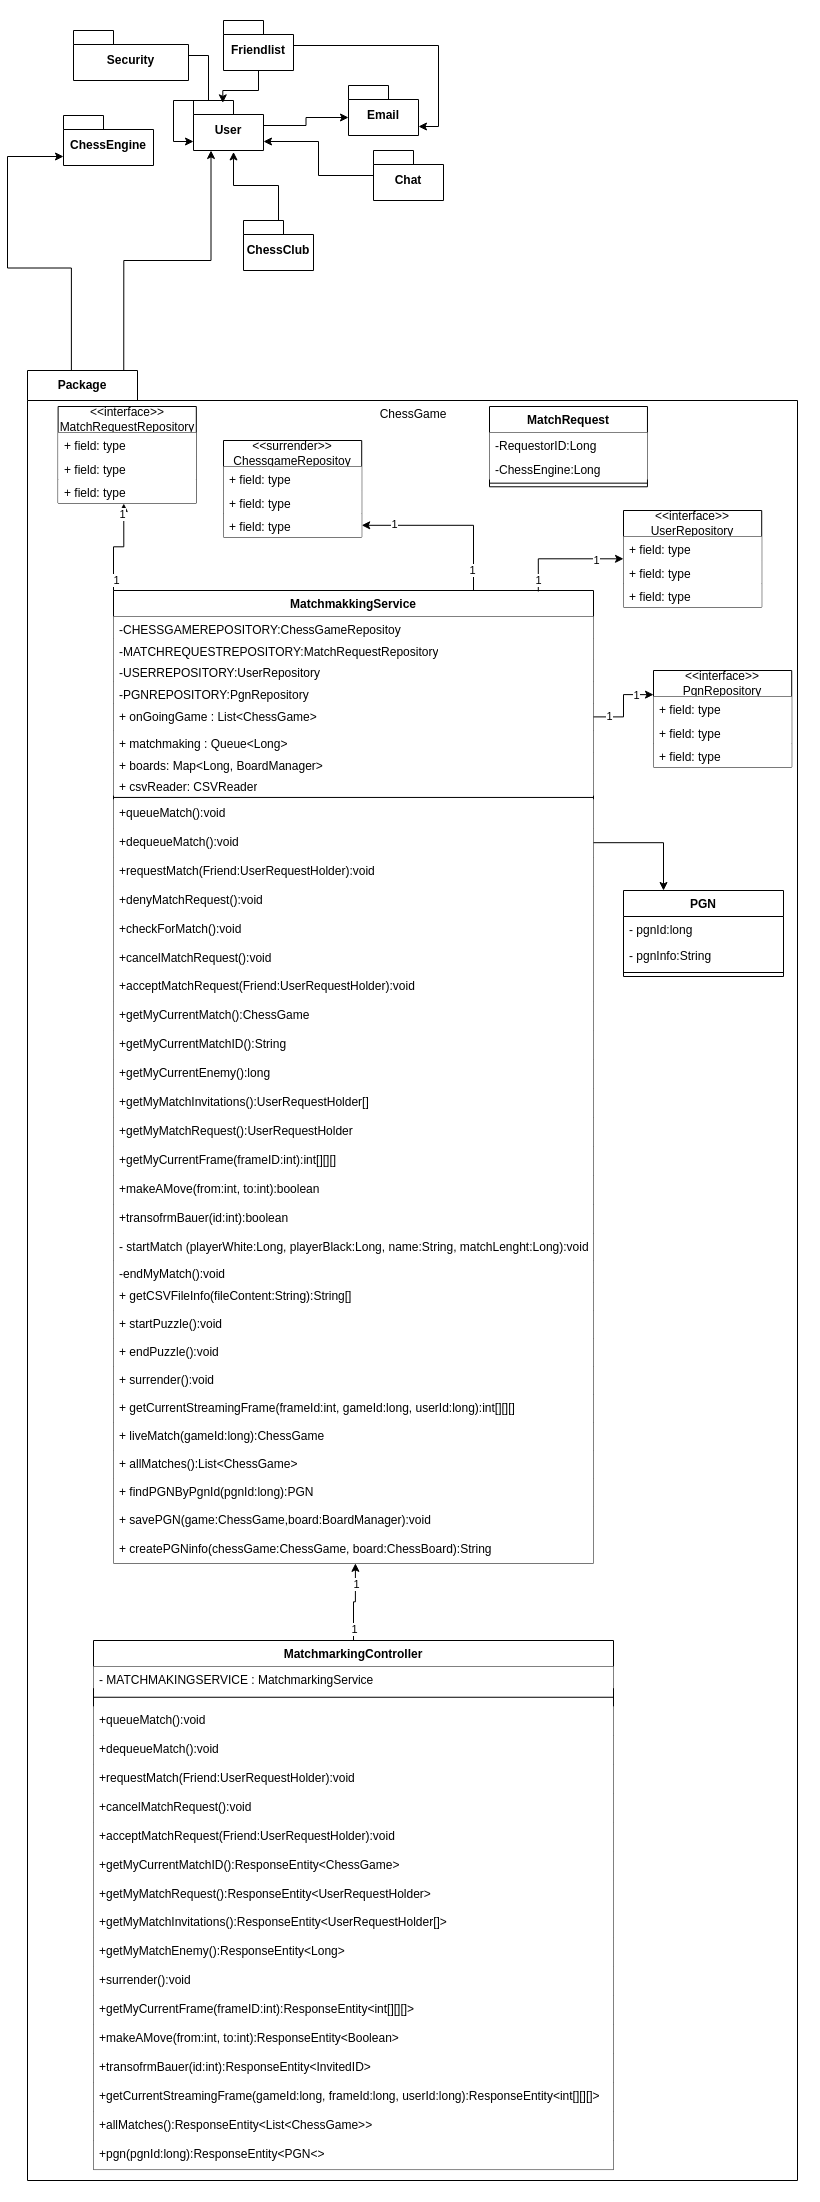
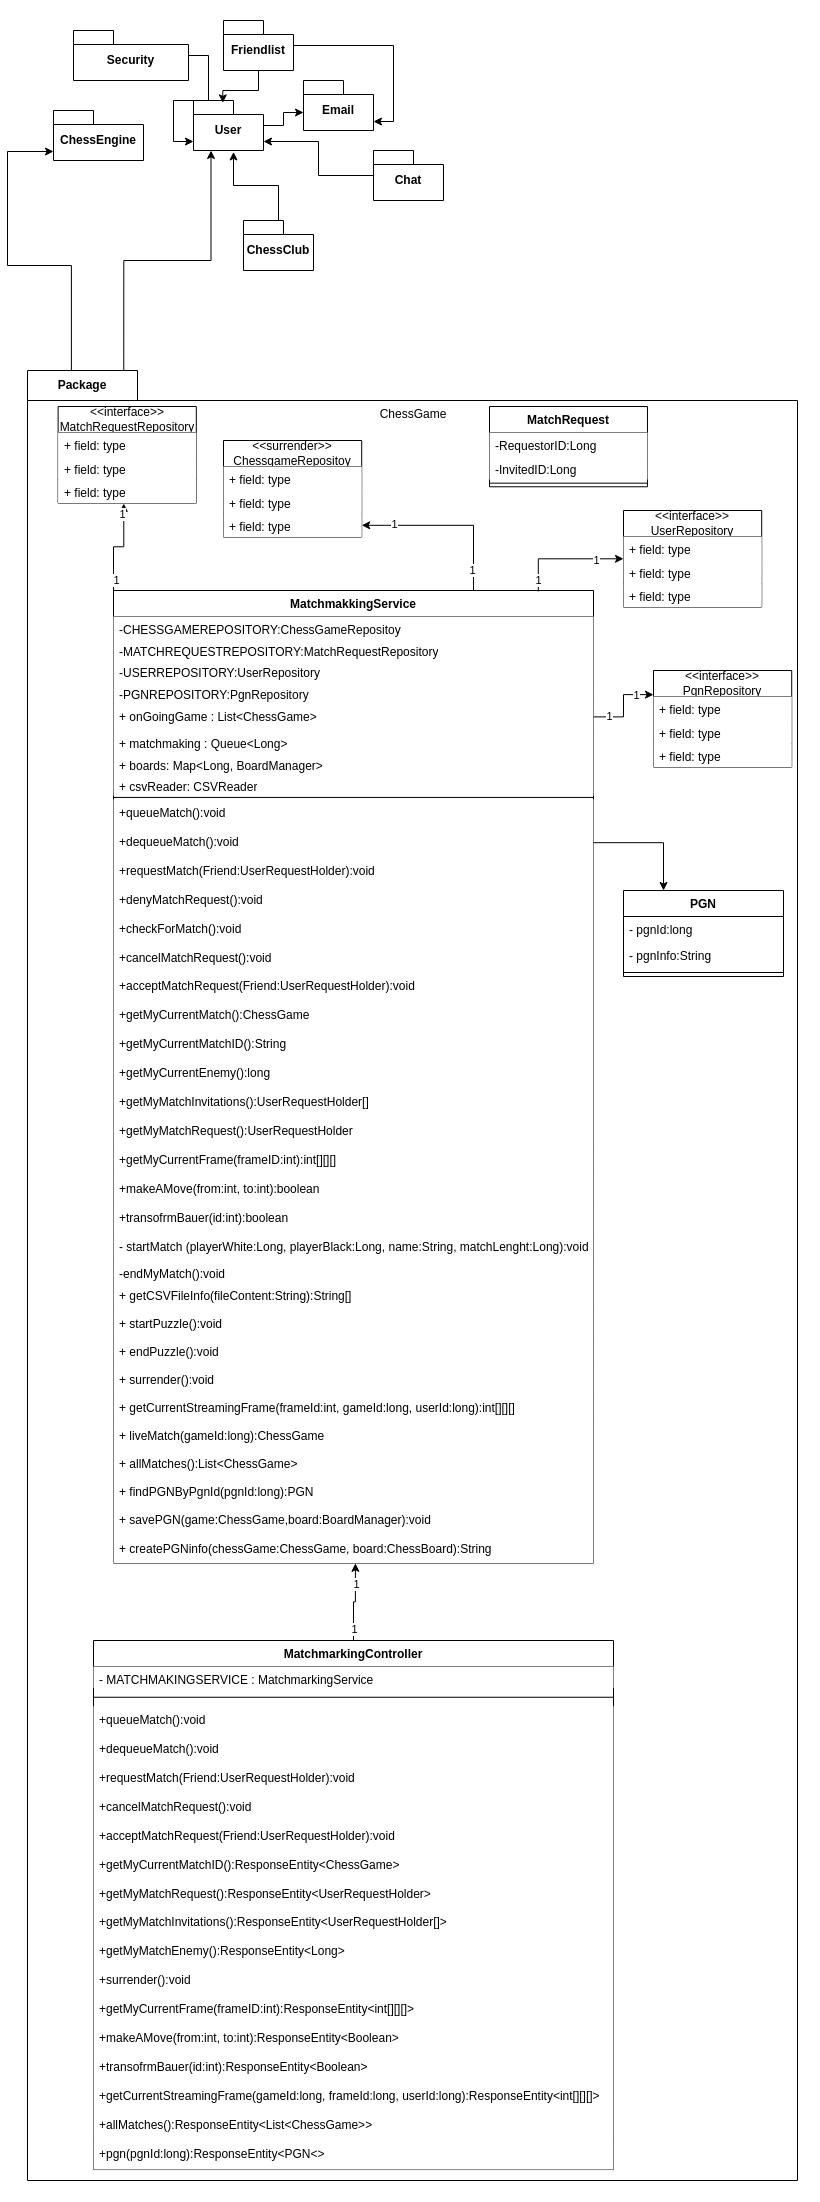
node "Email": moved (384, 111) -> (339, 106)
node "ChessEngine": moved (109, 141) -> (99, 136)
node "-ChessEngine:Long": label "-ChessEngine:Long" -> "-InvitedID:Long"
node "+transofrmBauer(id:int):ResponseEntity<InvitedID>": label "+transofrmBauer(id:int):ResponseEntity<InvitedID>" -> "+transofrmBauer(id:int):ResponseEntity<Boolean>"
